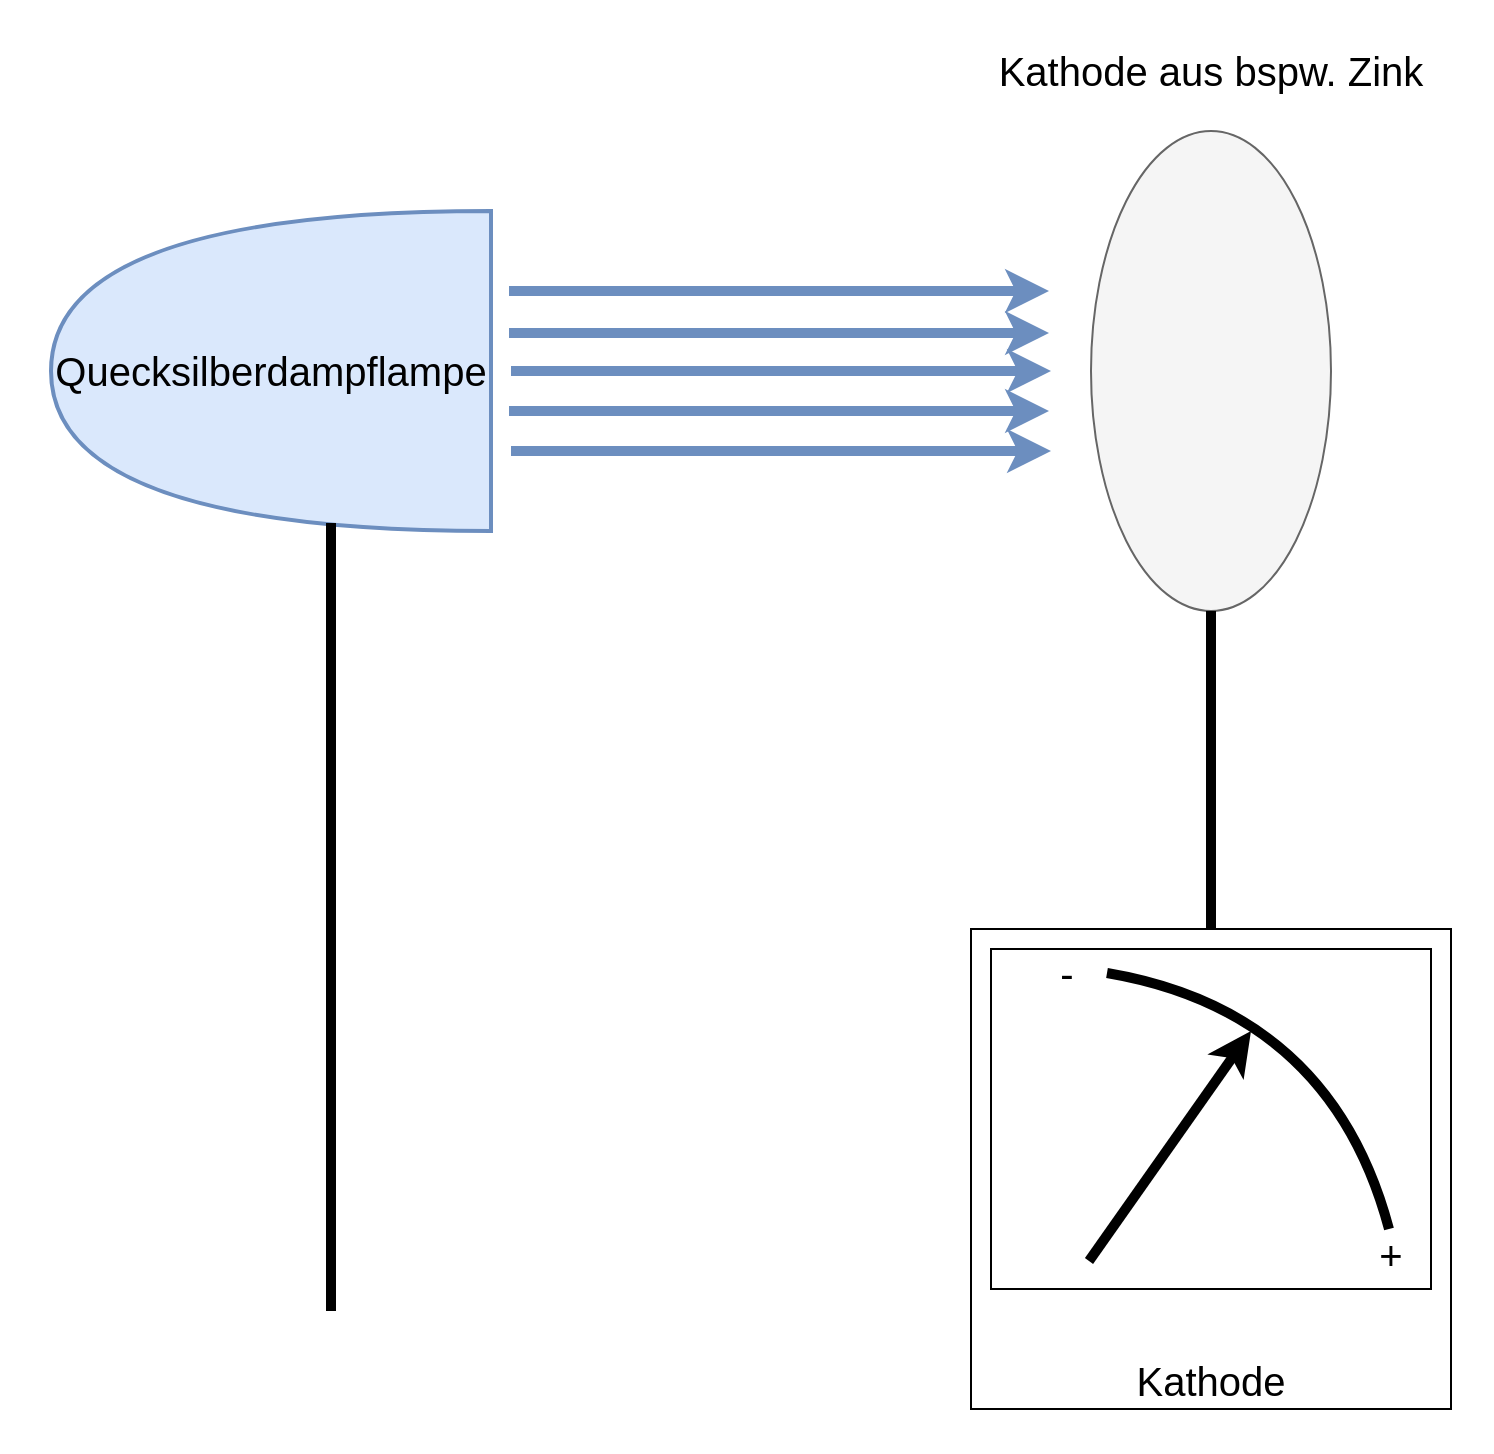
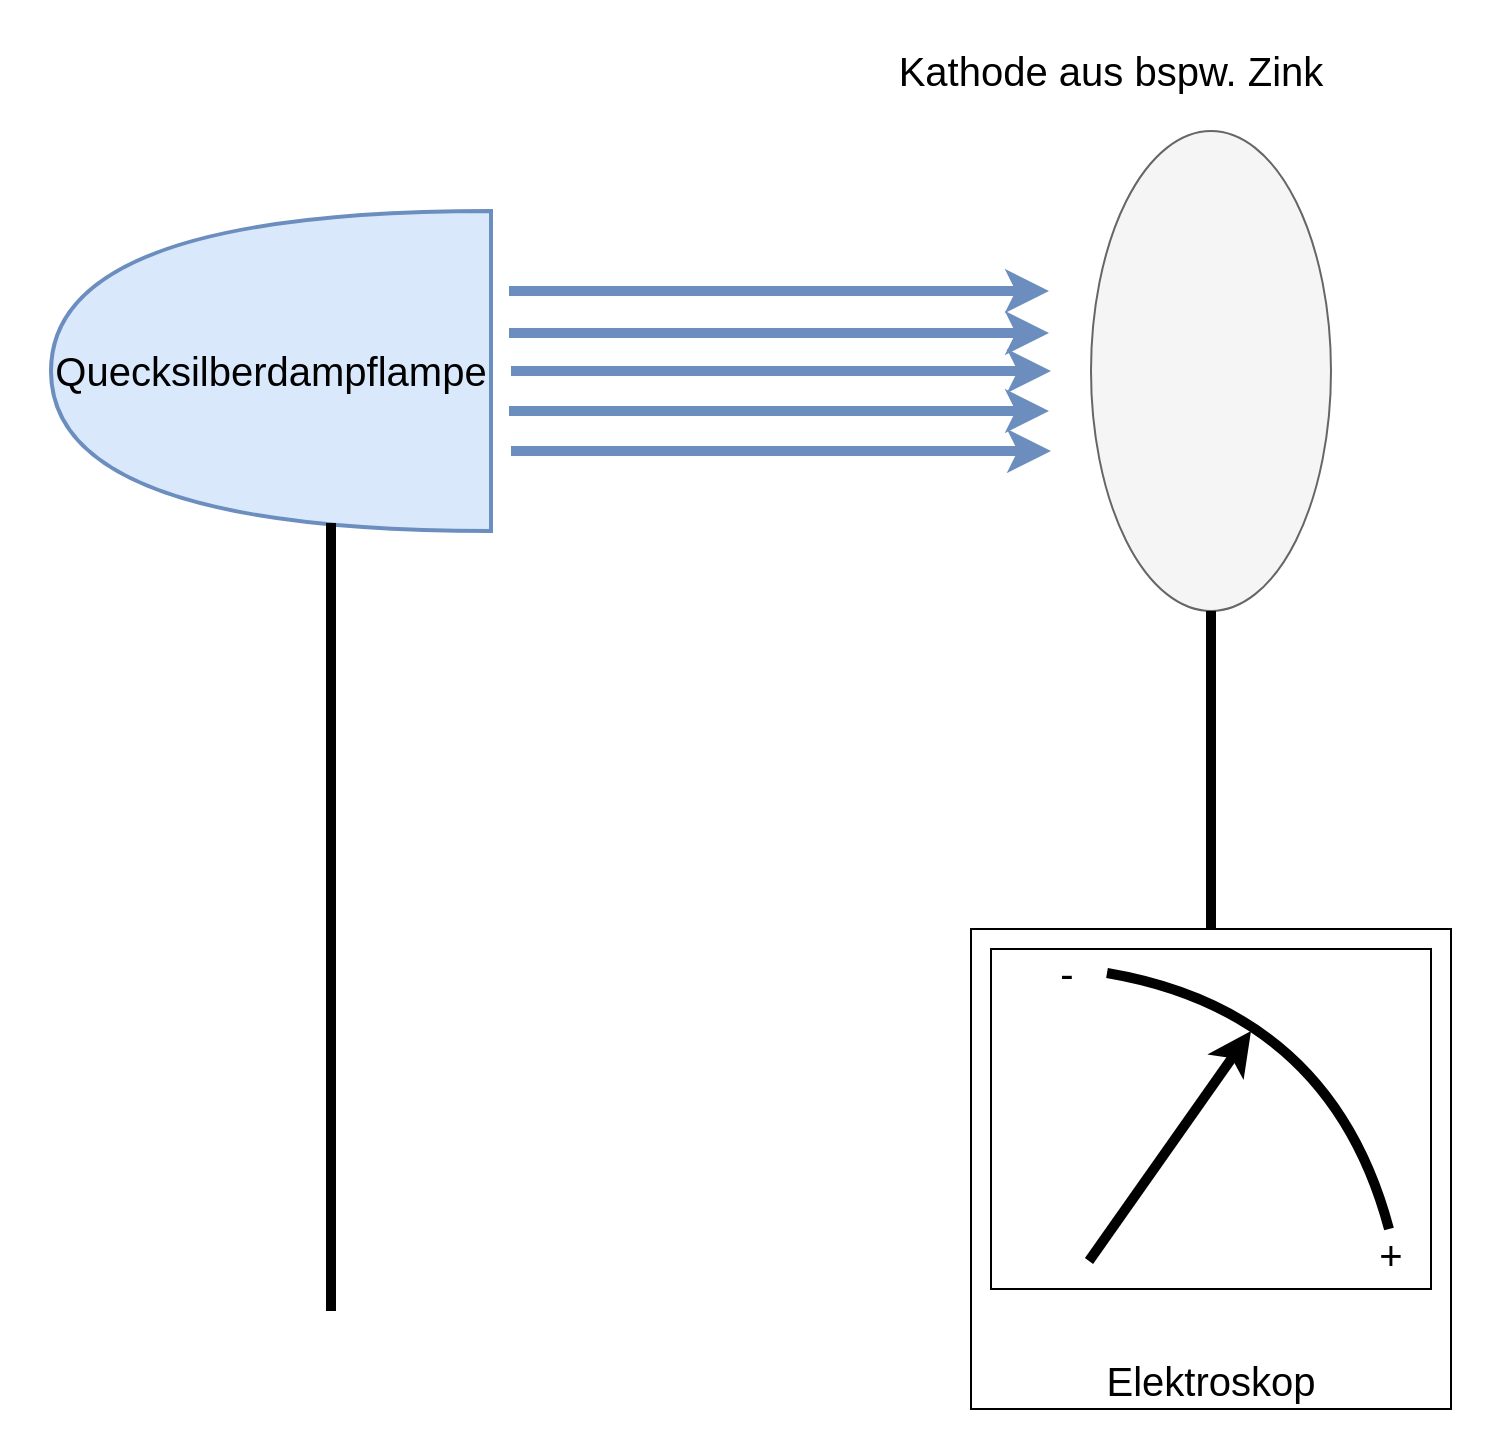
node "Kathode aus bspw. Zink": moved (1211, 71) -> (1111, 71)
node "Kathode": label "Kathode" -> "Elektroskop"
